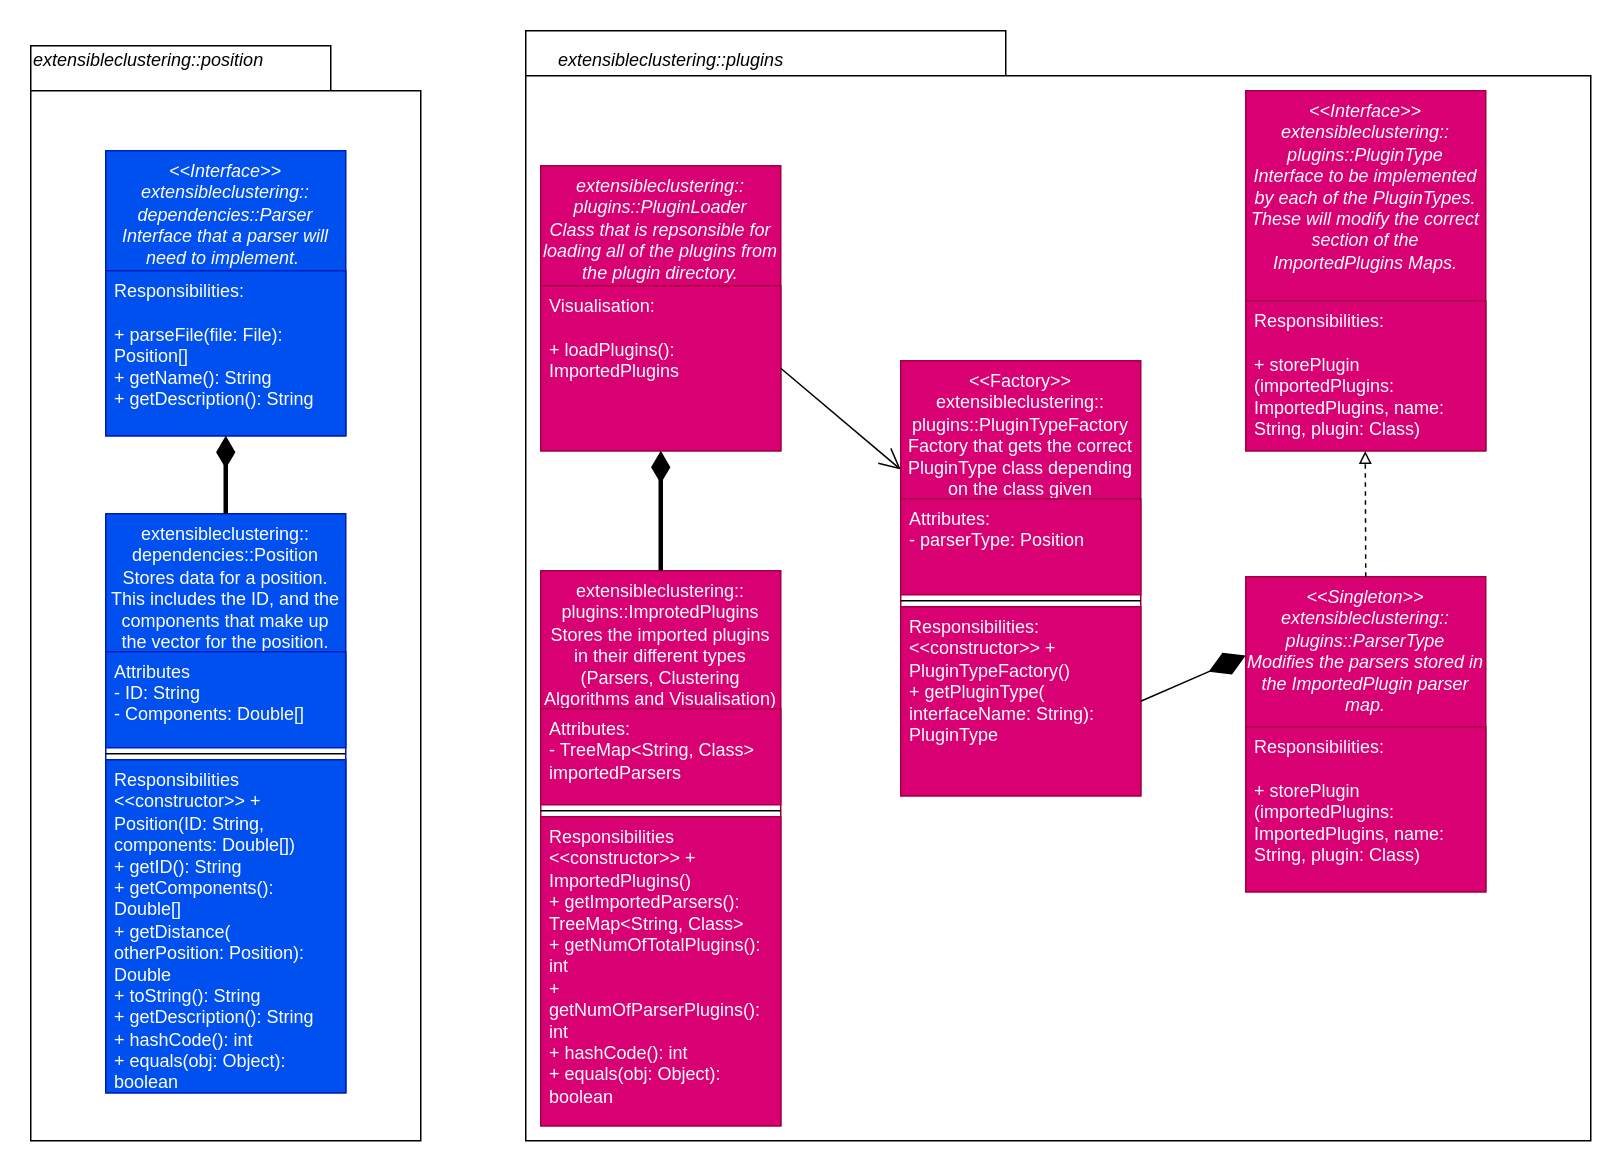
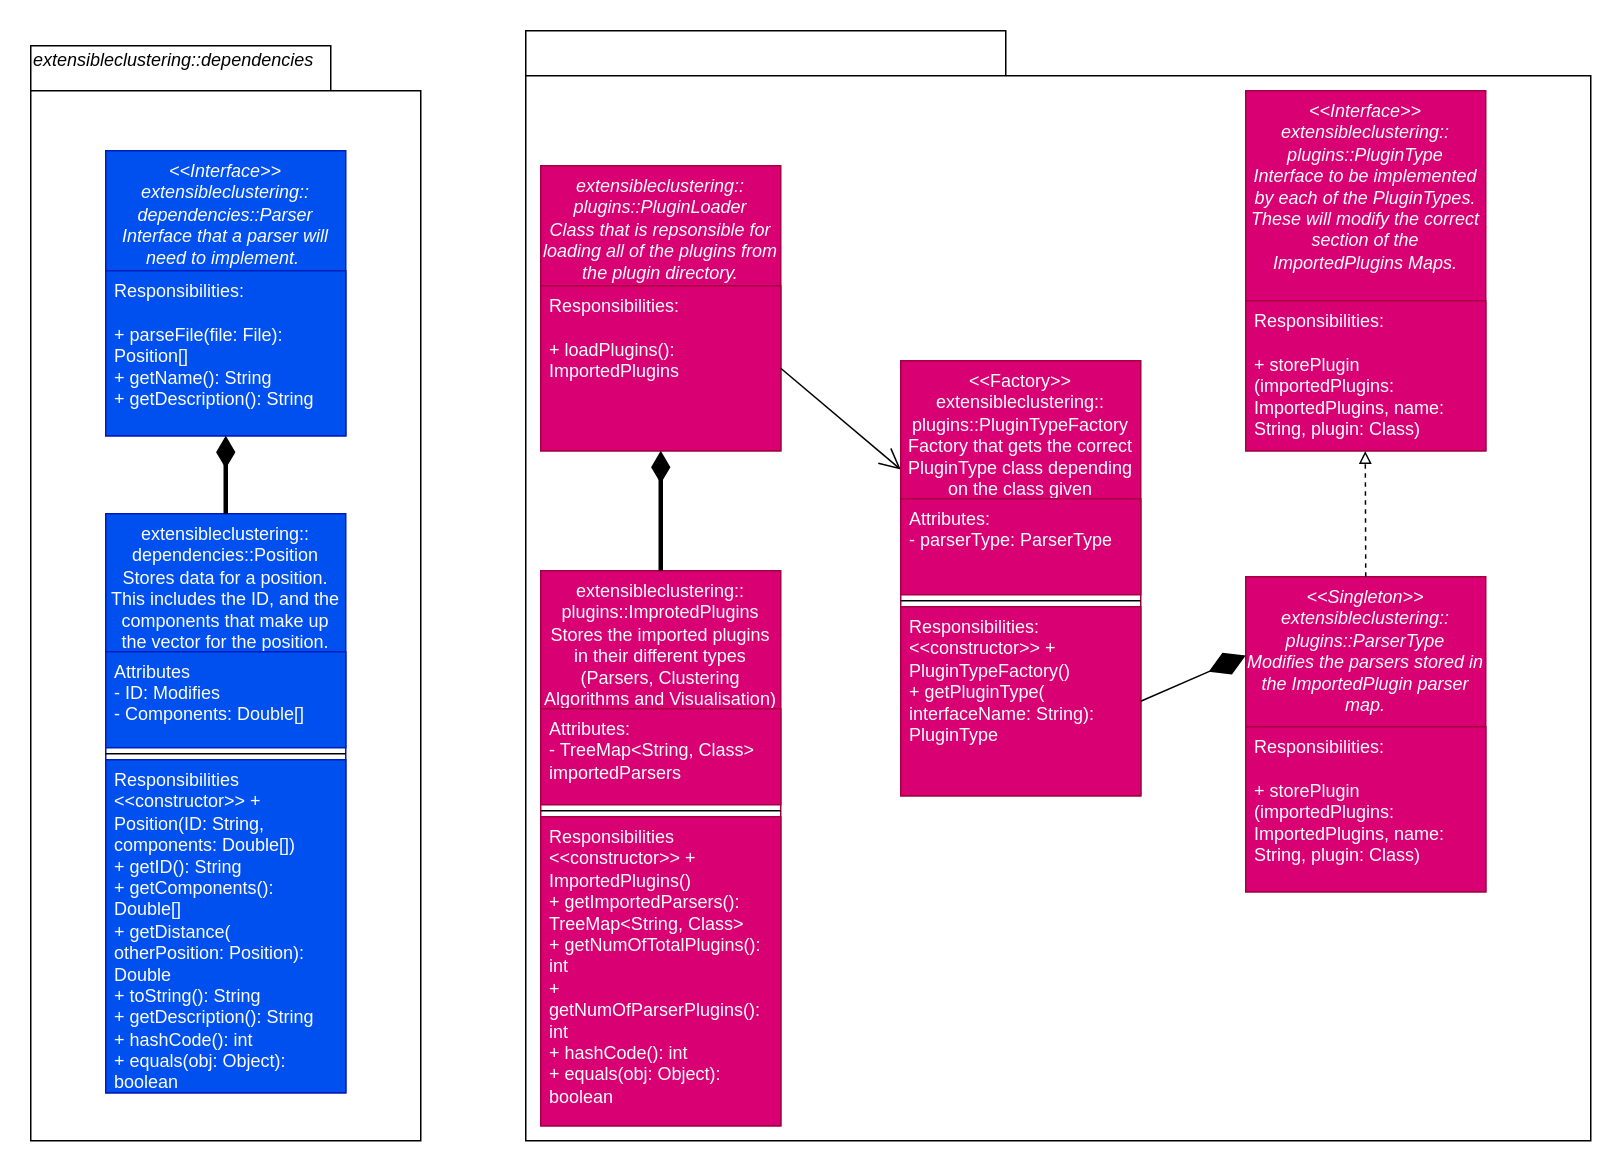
node "extensibleclustering::position": label "extensibleclustering::position" -> "extensibleclustering::dependencies"
node "extensibleclustering::plugins": removed
node "Visualisation: + loadPlugins(): ImportedPlugins": label "Visualisation: + loadPlugins(): ImportedPlugins" -> "Responsibilities: + loadPlugins(): ImportedPlugins"
node "Attributes: - parserType: Position": label "Attributes: - parserType: Position" -> "Attributes: - parserType: ParserType"
node "Attributes - ID: String - Components: Double[]": label "Attributes - ID: String - Components: Double[]" -> "Attributes - ID: Modifies - Components: Double[]"
